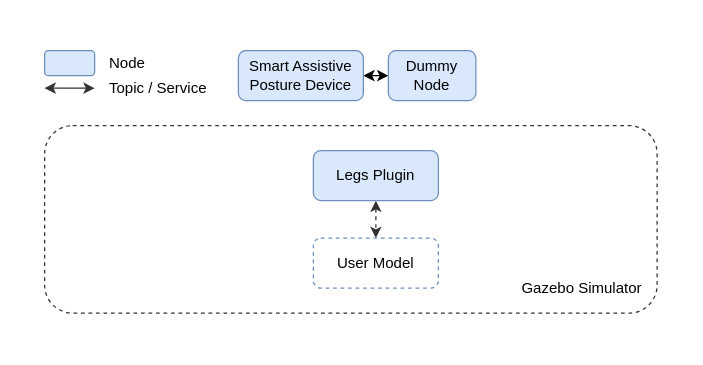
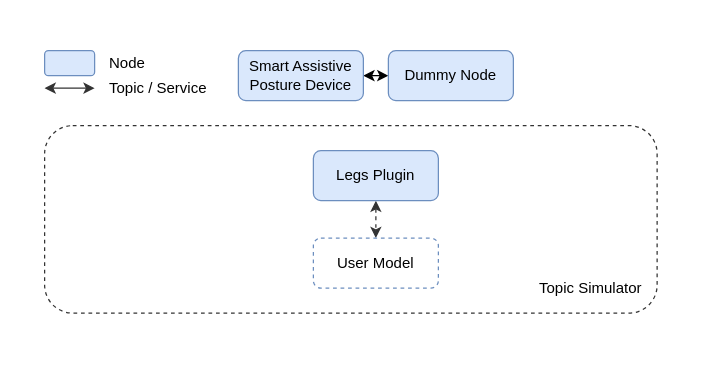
node "Dummy Node": size 88x50 -> 125x50
node "Gazebo Simulator": label "Gazebo Simulator" -> "Topic Simulator"
